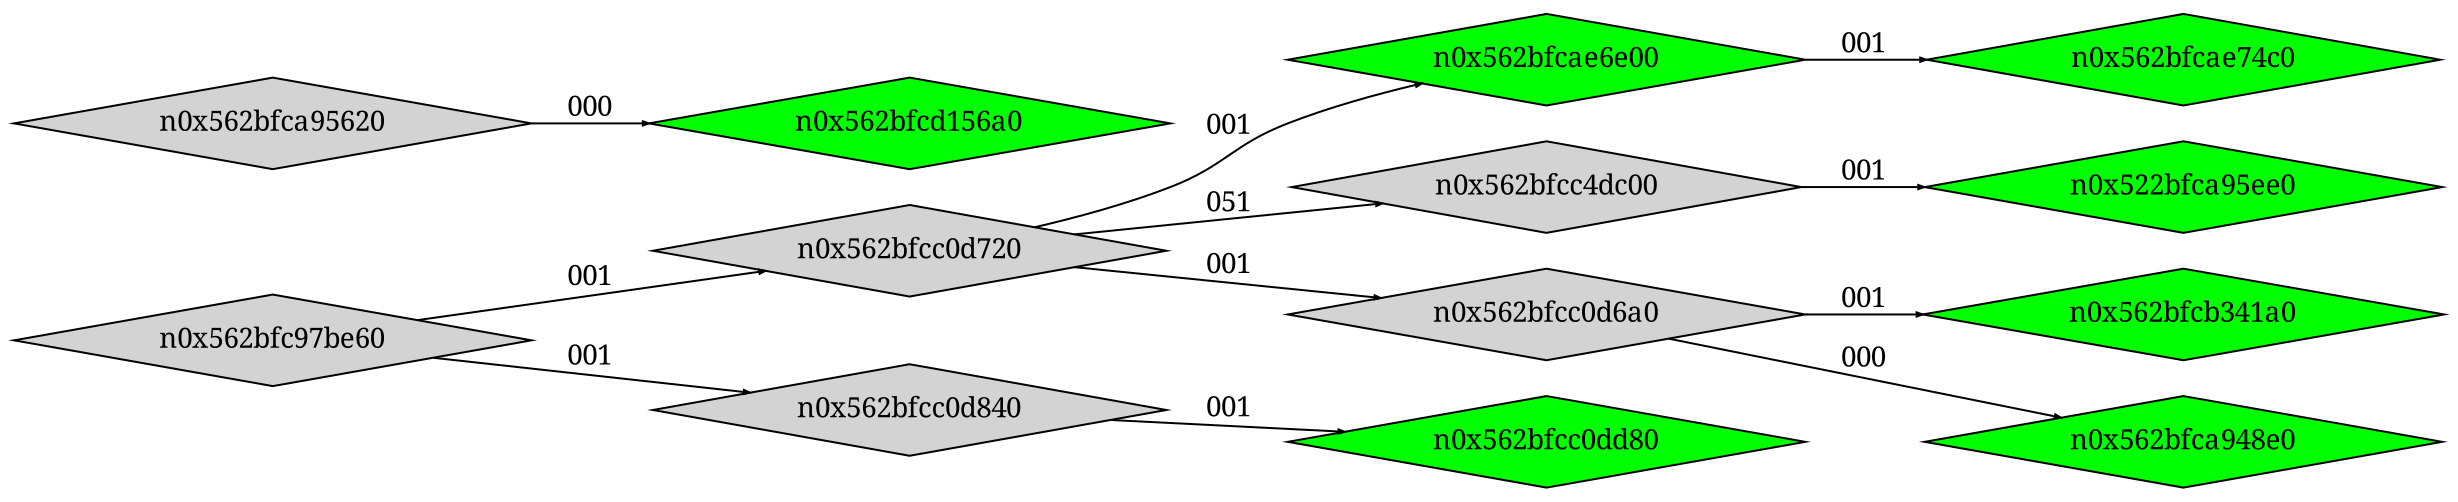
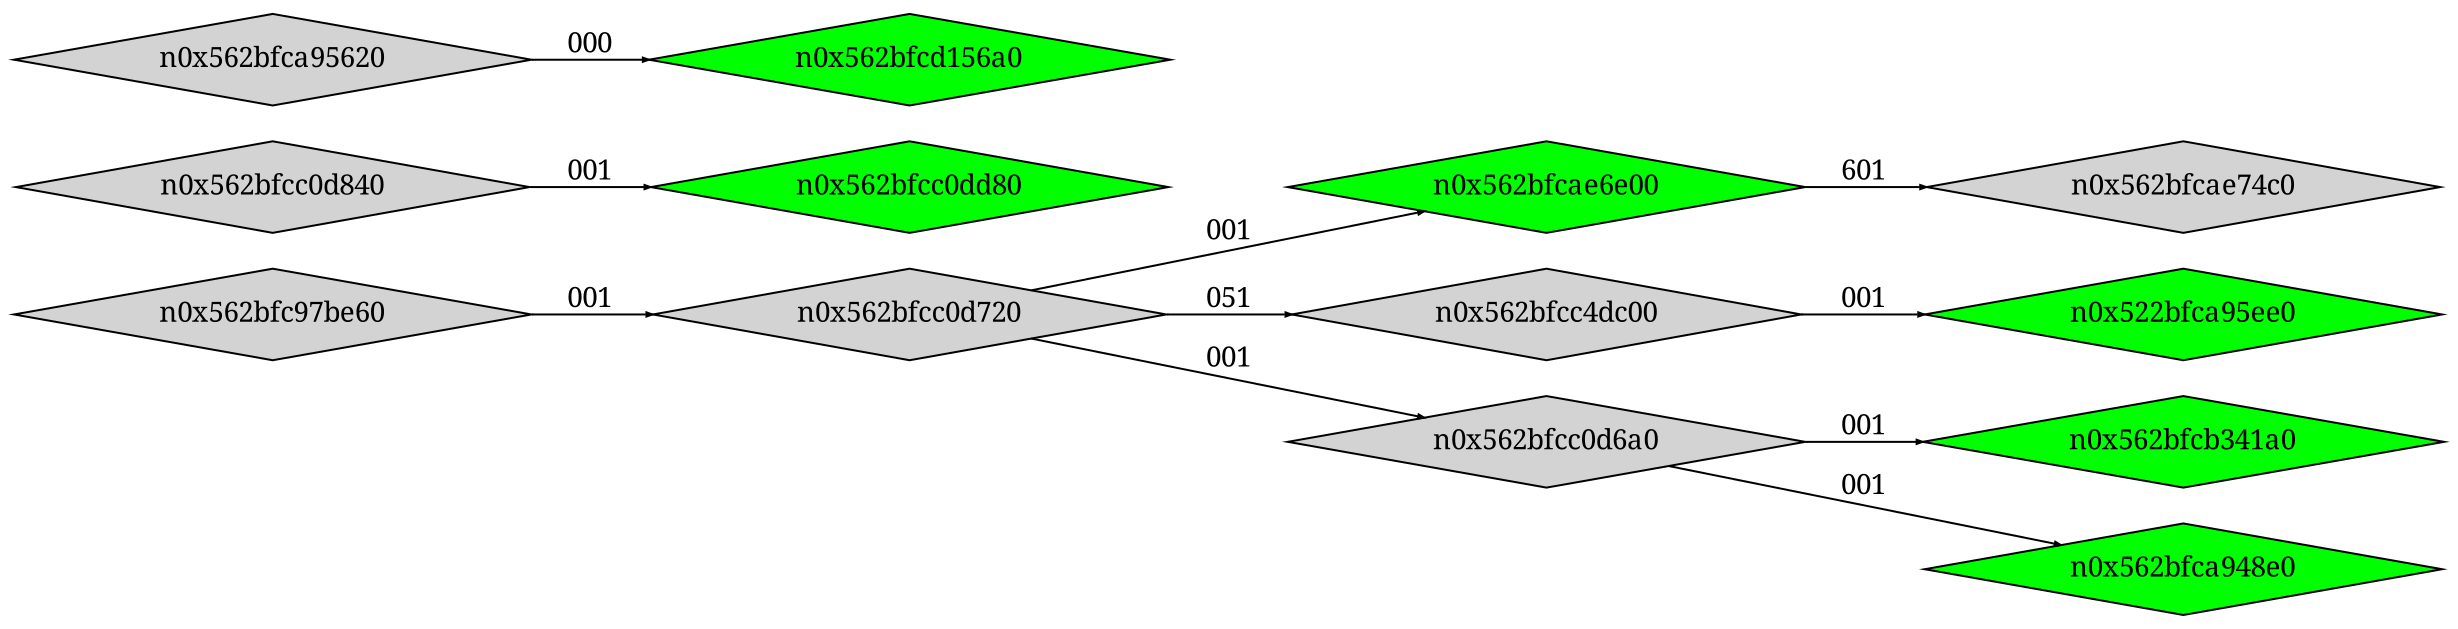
edge "n0x562bfcae6e00" -> "n0x562bfcae74c0": label "001" -> "601"
node "n0x562bfcae74c0": fillcolor green -> lightgrey
edge "n0x562bfcc0d6a0" -> "n0x562bfca948e0": label "000" -> "001"
edge "n0x562bfc97be60" -> "n0x562bfcc0d840": removed, label "001"
